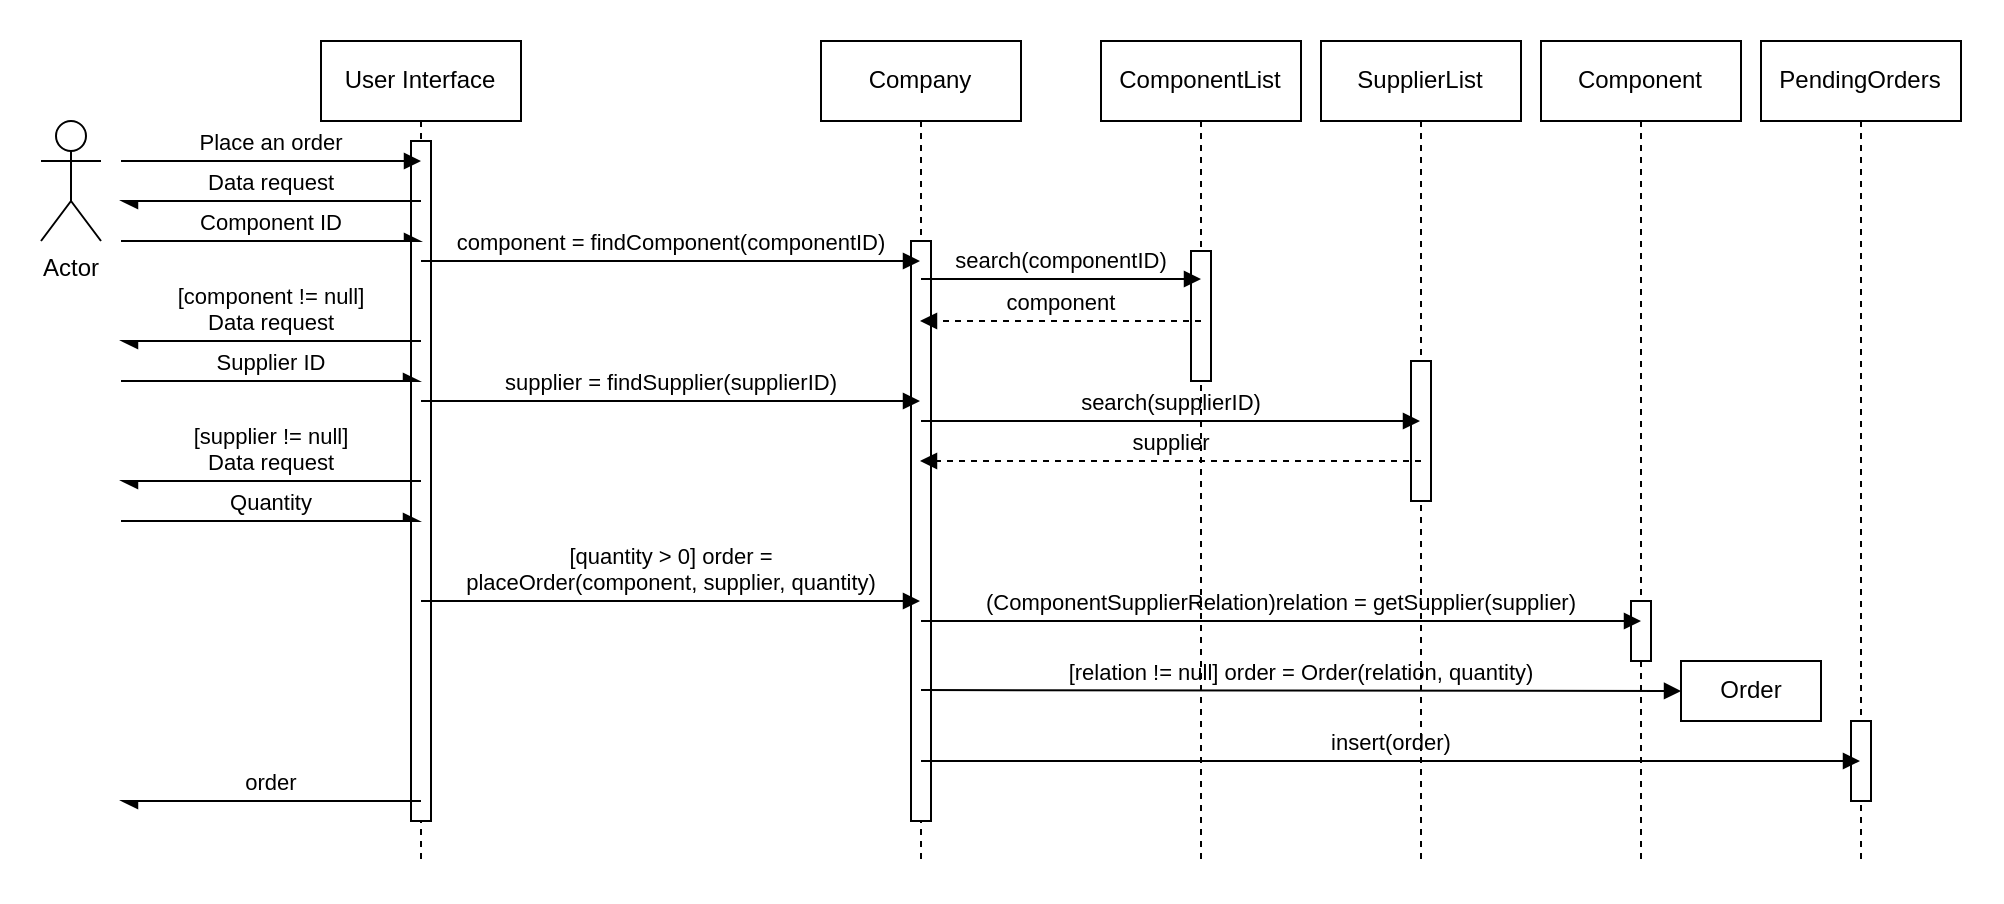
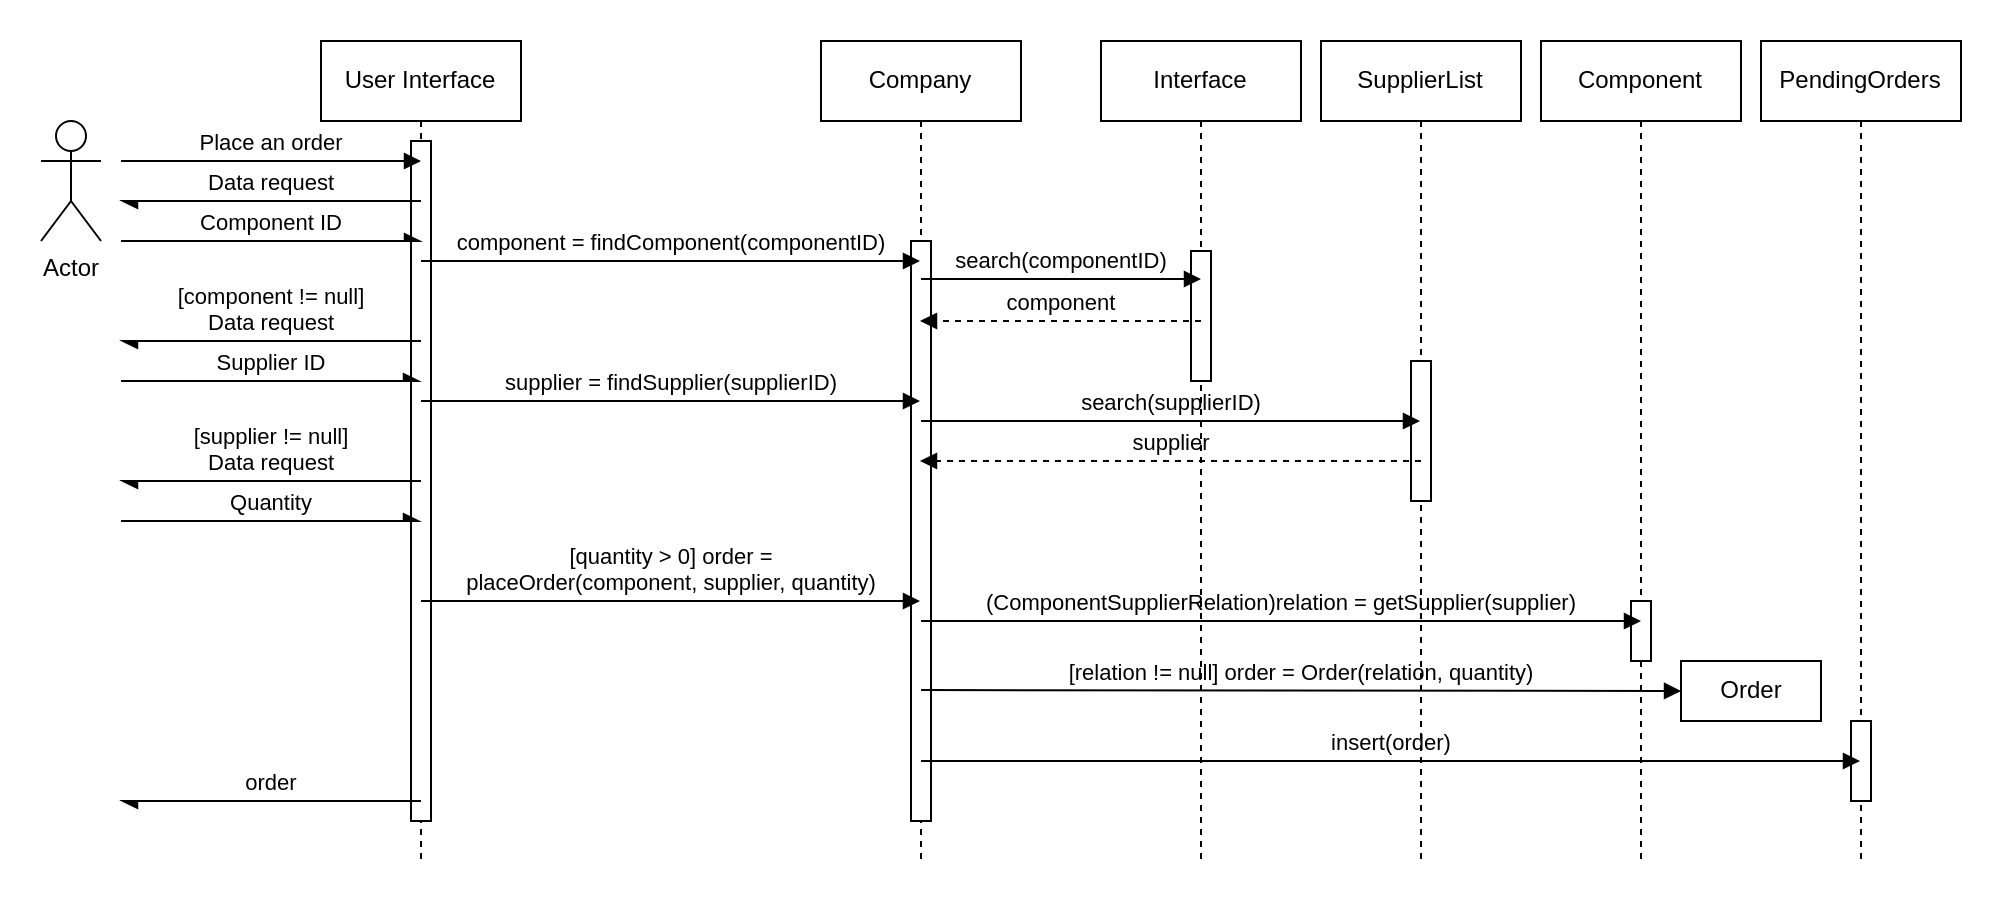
node "ComponentList": label "ComponentList" -> "Interface"
